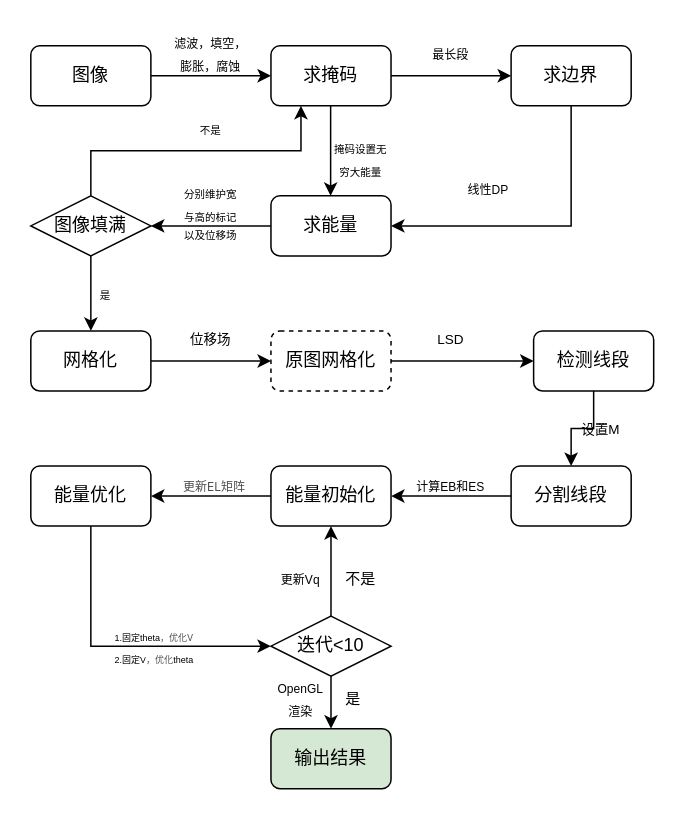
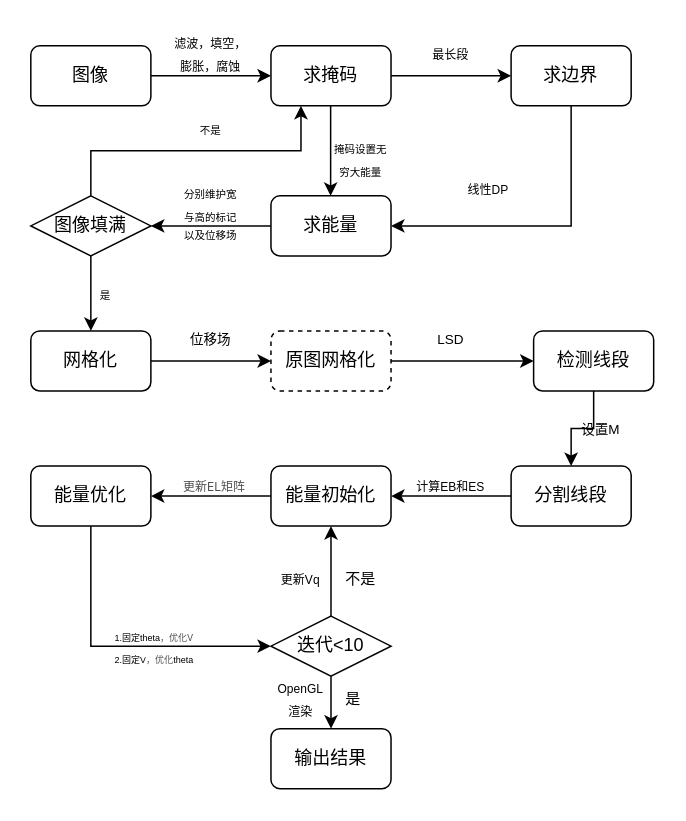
node "输出结果": fillcolor #d5e8d4 -> #ffffff
